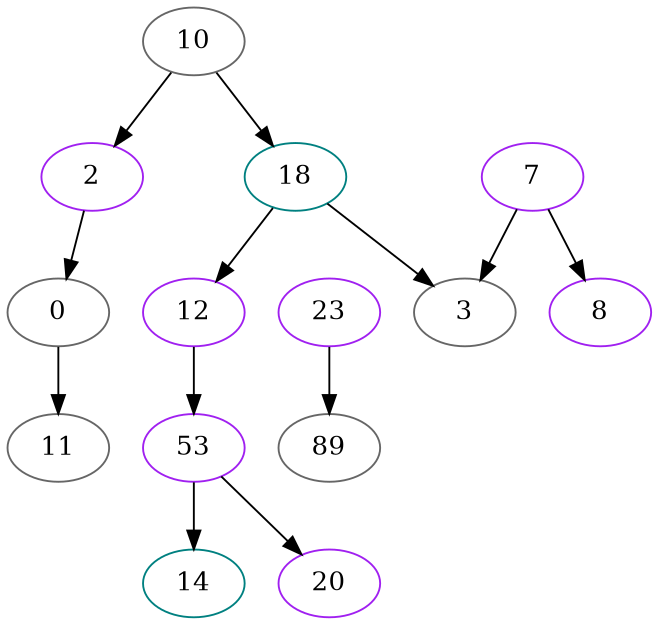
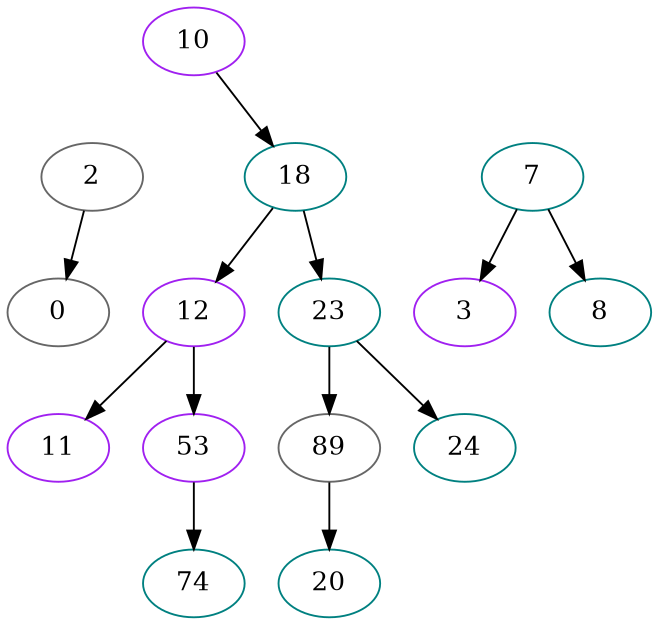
node "10": color gray40 -> purple
edge "10" -> "2": removed
node "2": color purple -> gray40
node "7": color purple -> teal
edge "18" -> "3": now "18" -> "23"
node "23": color purple -> teal
node "3": color gray40 -> purple
node "8": color purple -> teal
edge "0" -> "11": now "12" -> "11"
node "11": color gray40 -> purple
node "24": added
edge "53" -> "20": now "89" -> "20"
node "14": label "14" -> "74"
node "20": color purple -> teal
